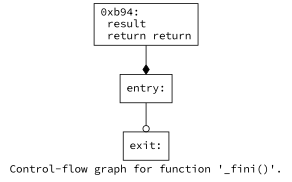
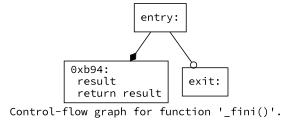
node "0xb94:": text "return return" -> "return result"
edge "0xb94:" -> "entry:": reversed
